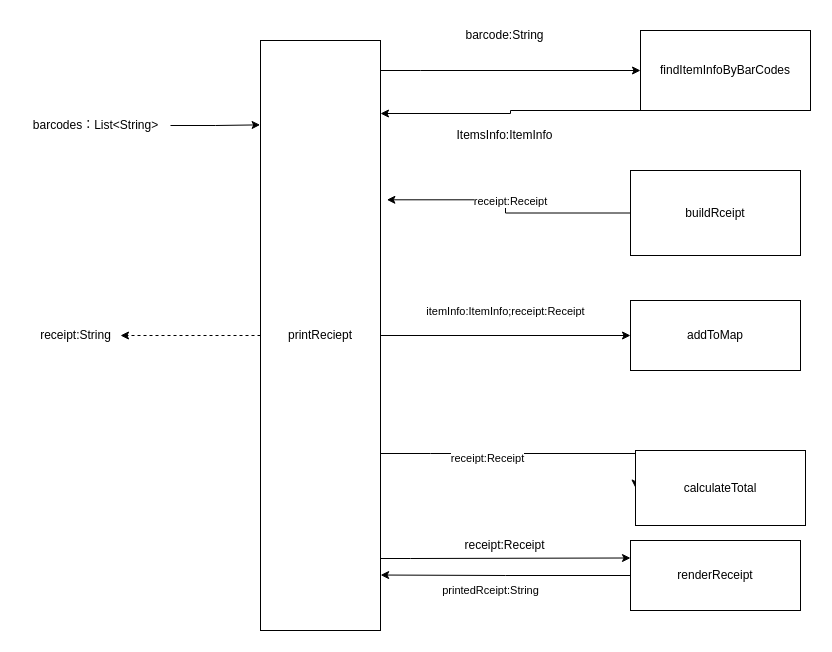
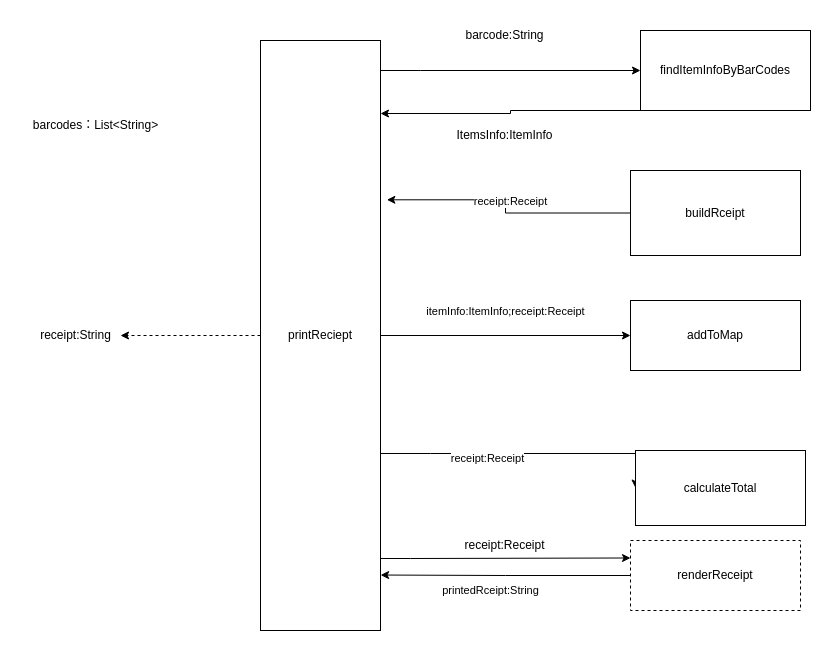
edge "barcodes：List<String>" -> "printReciept": removed
node "renderReceipt": style solid -> dashed
